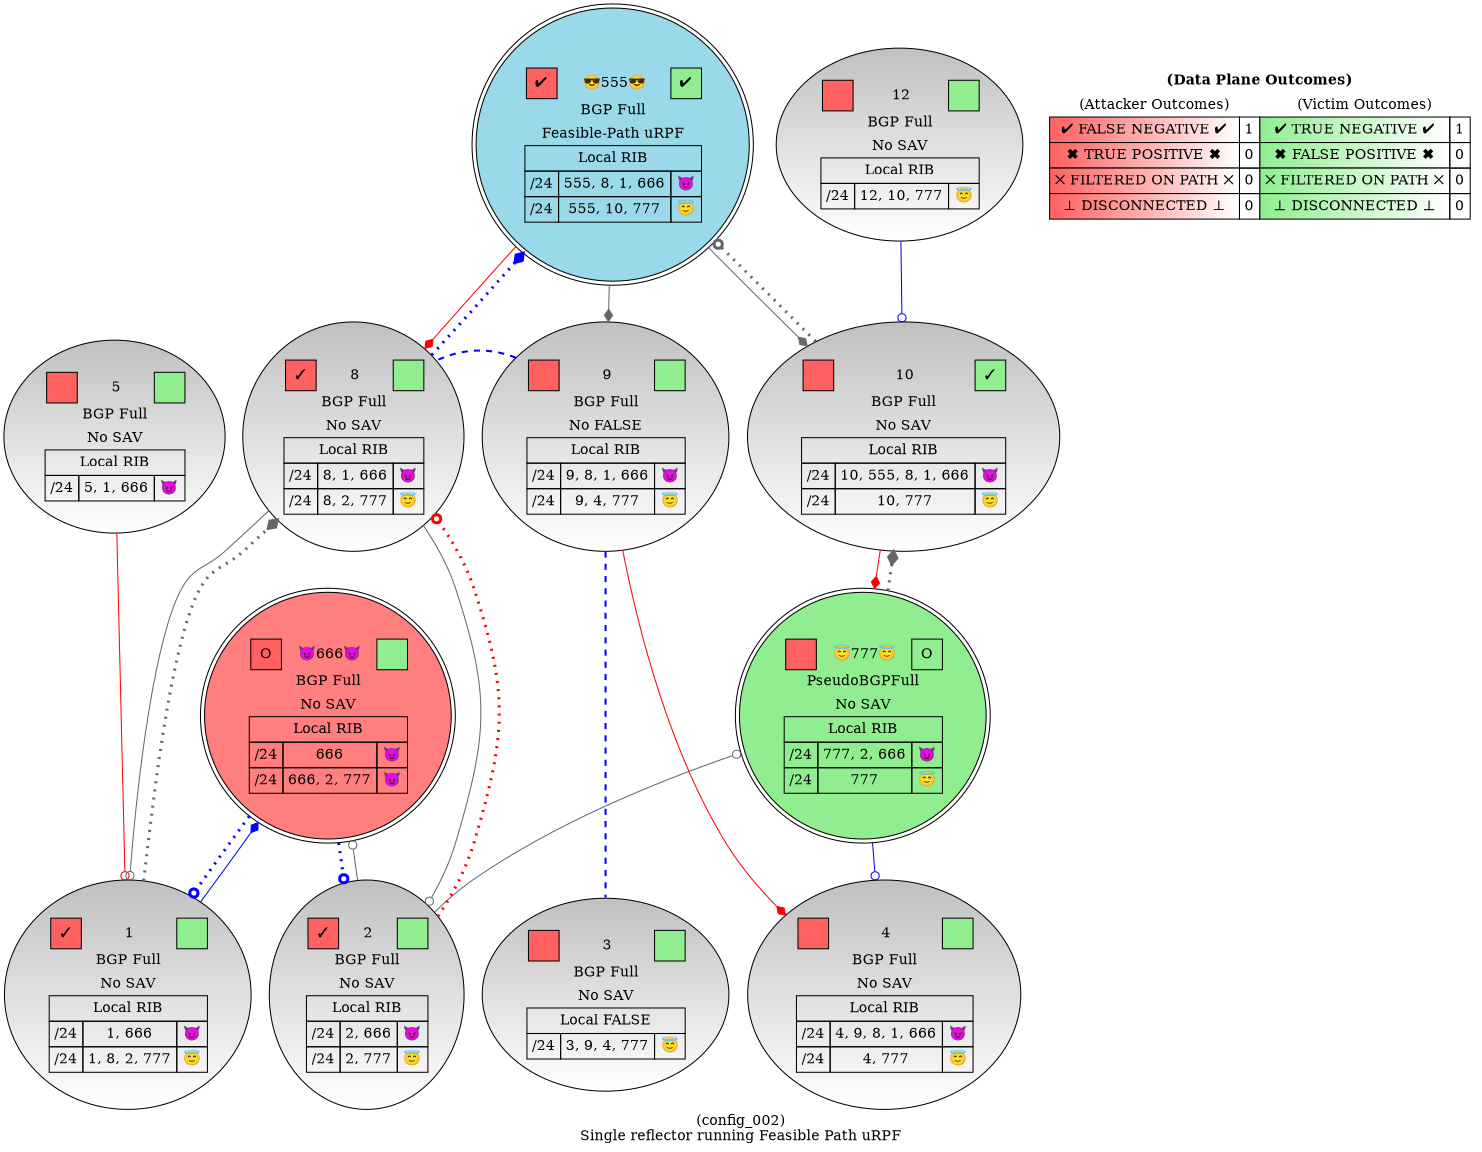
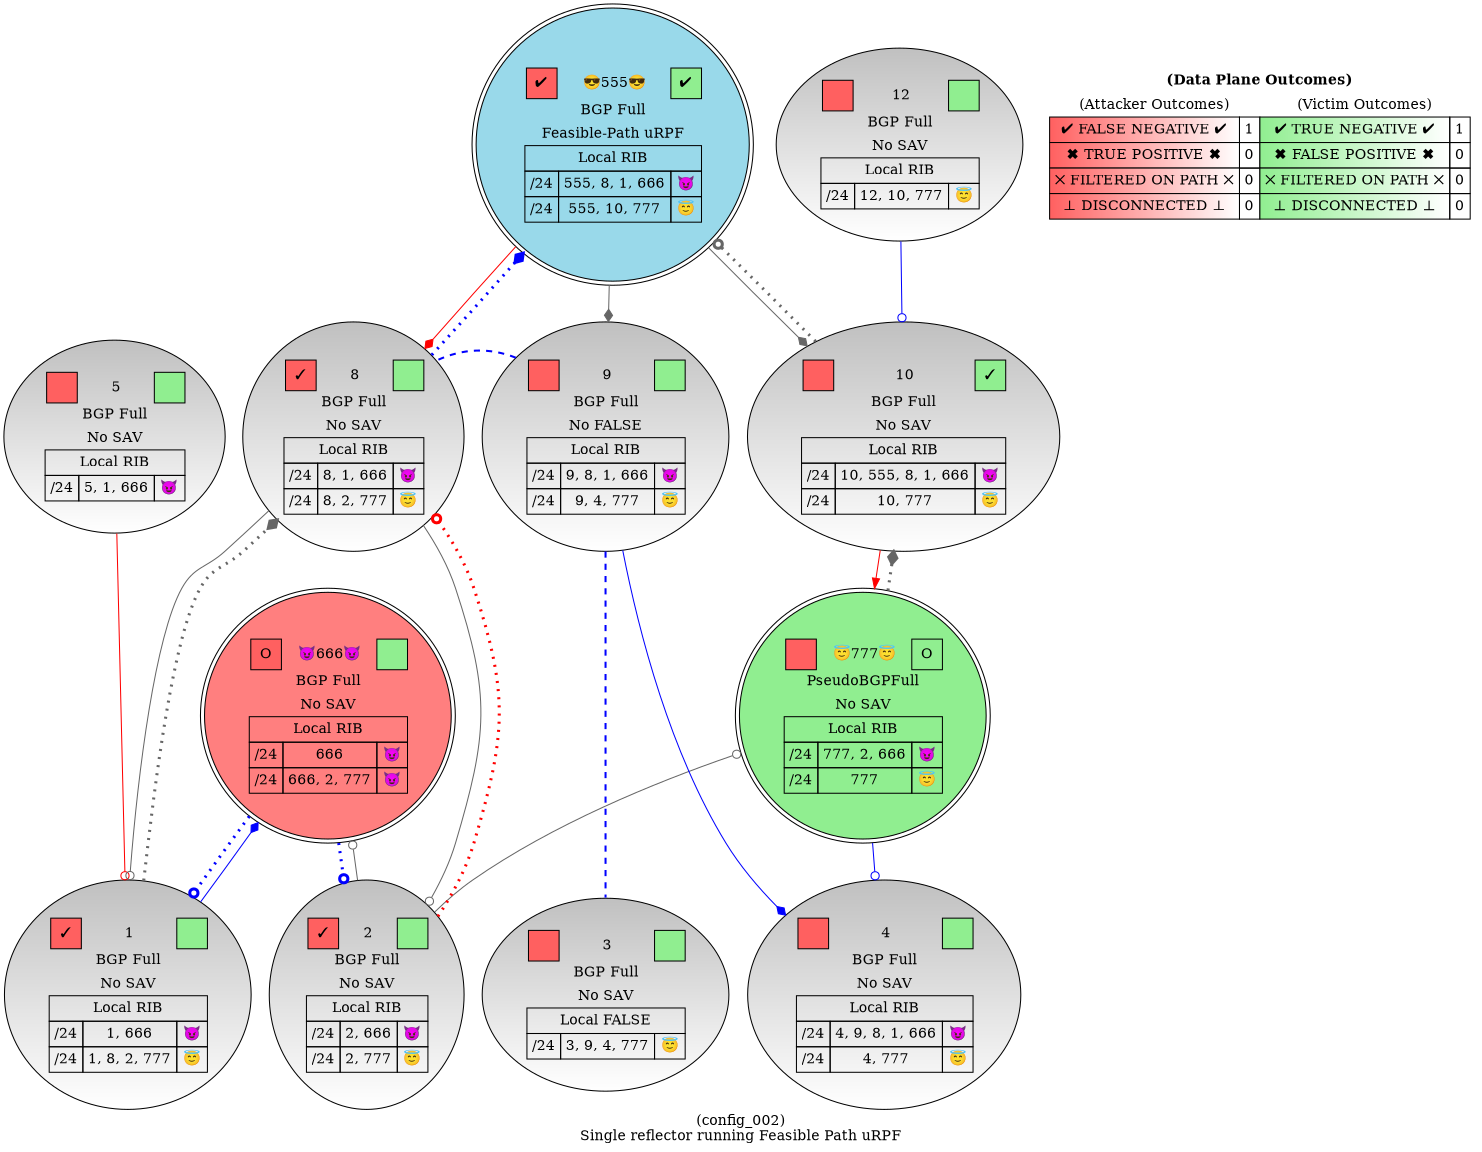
edge "10" -> "😇777😇": arrowhead diamond -> normal
edge "9" -> "4": color red -> blue
